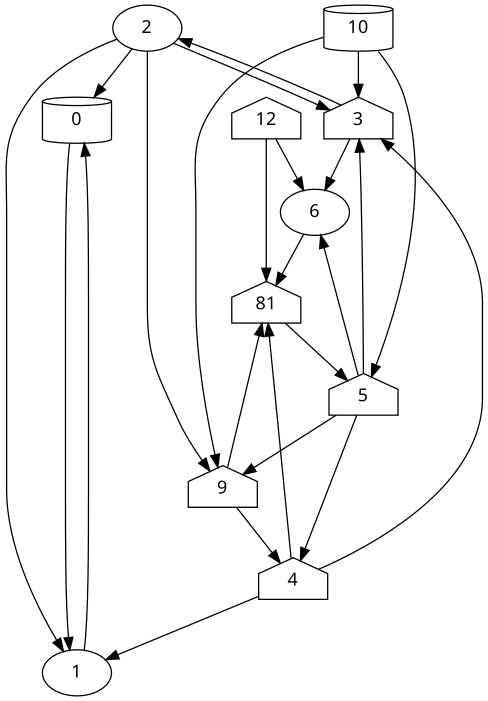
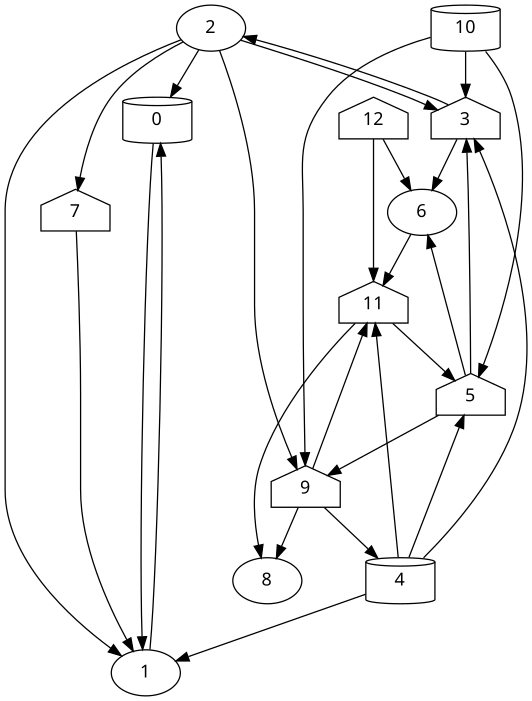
node "7": added
node "81": label "81" -> "11"
edge "5" -> "4": reversed
node "8": added
node "4": shape house -> cylinder
